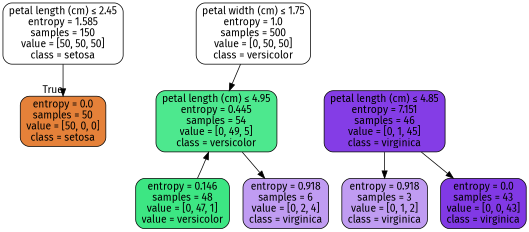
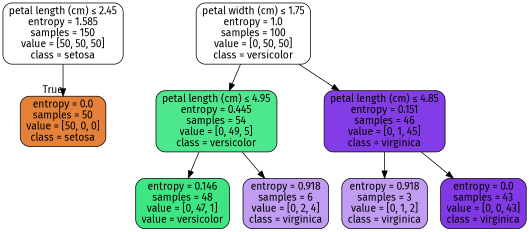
node "petal width (cm) ≤ 1.75": text "samples = 500" -> "samples = 100"
edge "petal width (cm) ≤ 1.75" -> "petal length (cm) ≤ 4.85": added
node "petal length (cm) ≤ 4.85": text "entropy = 7.151" -> "entropy = 0.151"
edge "entropy = 0.146" -> "petal length (cm) ≤ 4.95": reversed
